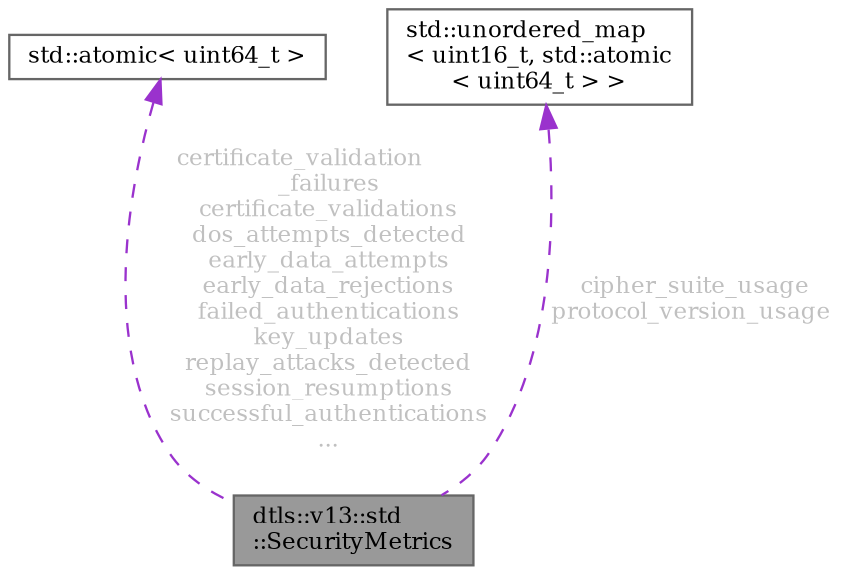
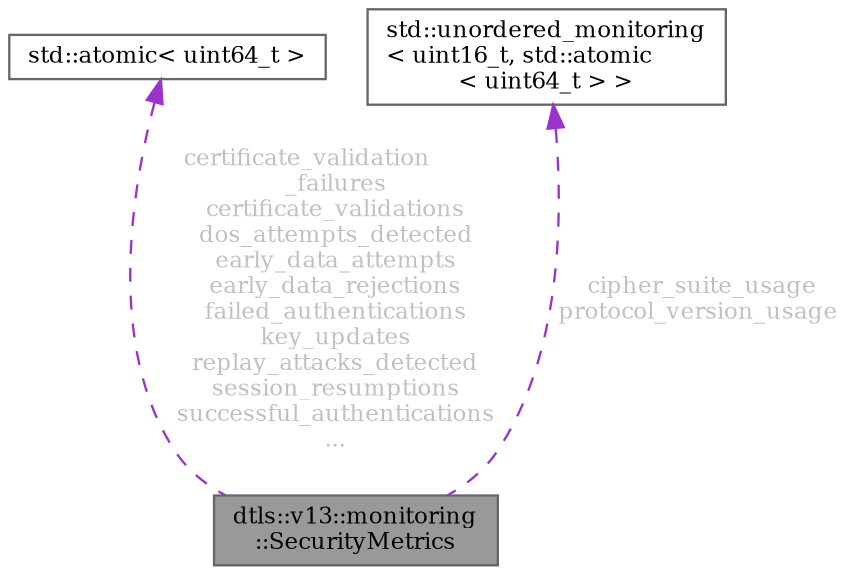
node "std::unordered_map < uint16_t, std::atomic < uint64_t > >": label "std::unordered_map < uint16_t, std::atomic < uint64_t > >" -> "std::unordered_monitoring < uint16_t, std::atomic < uint64_t > >"
node "dtls::v13::std ::SecurityMetrics": label "dtls::v13::std ::SecurityMetrics" -> "dtls::v13::monitoring ::SecurityMetrics"
